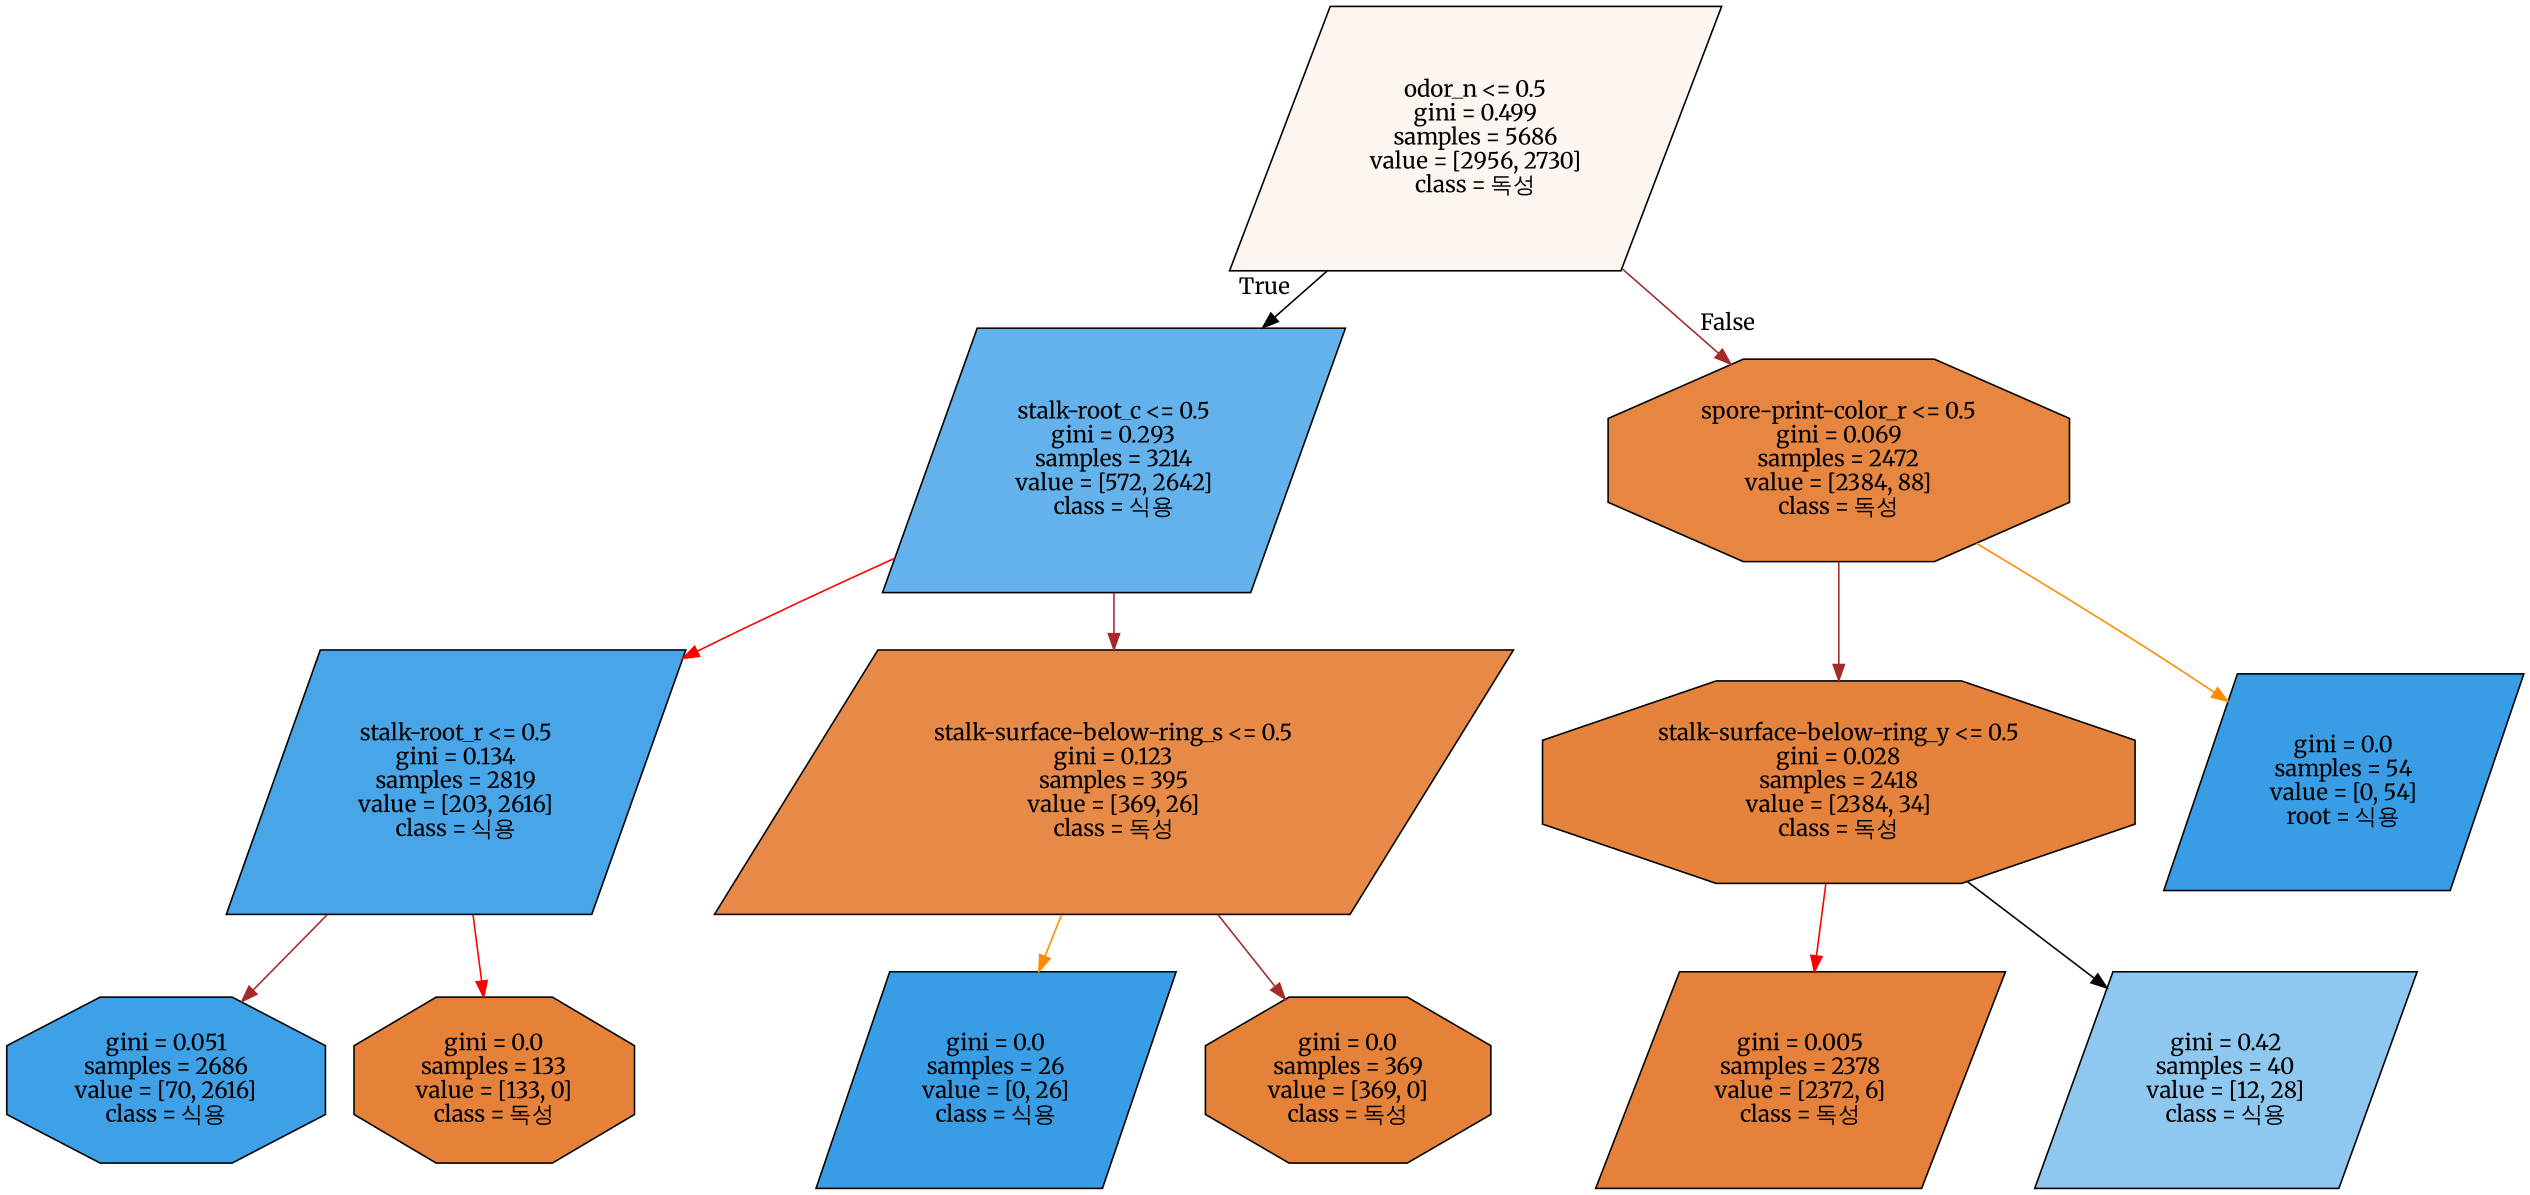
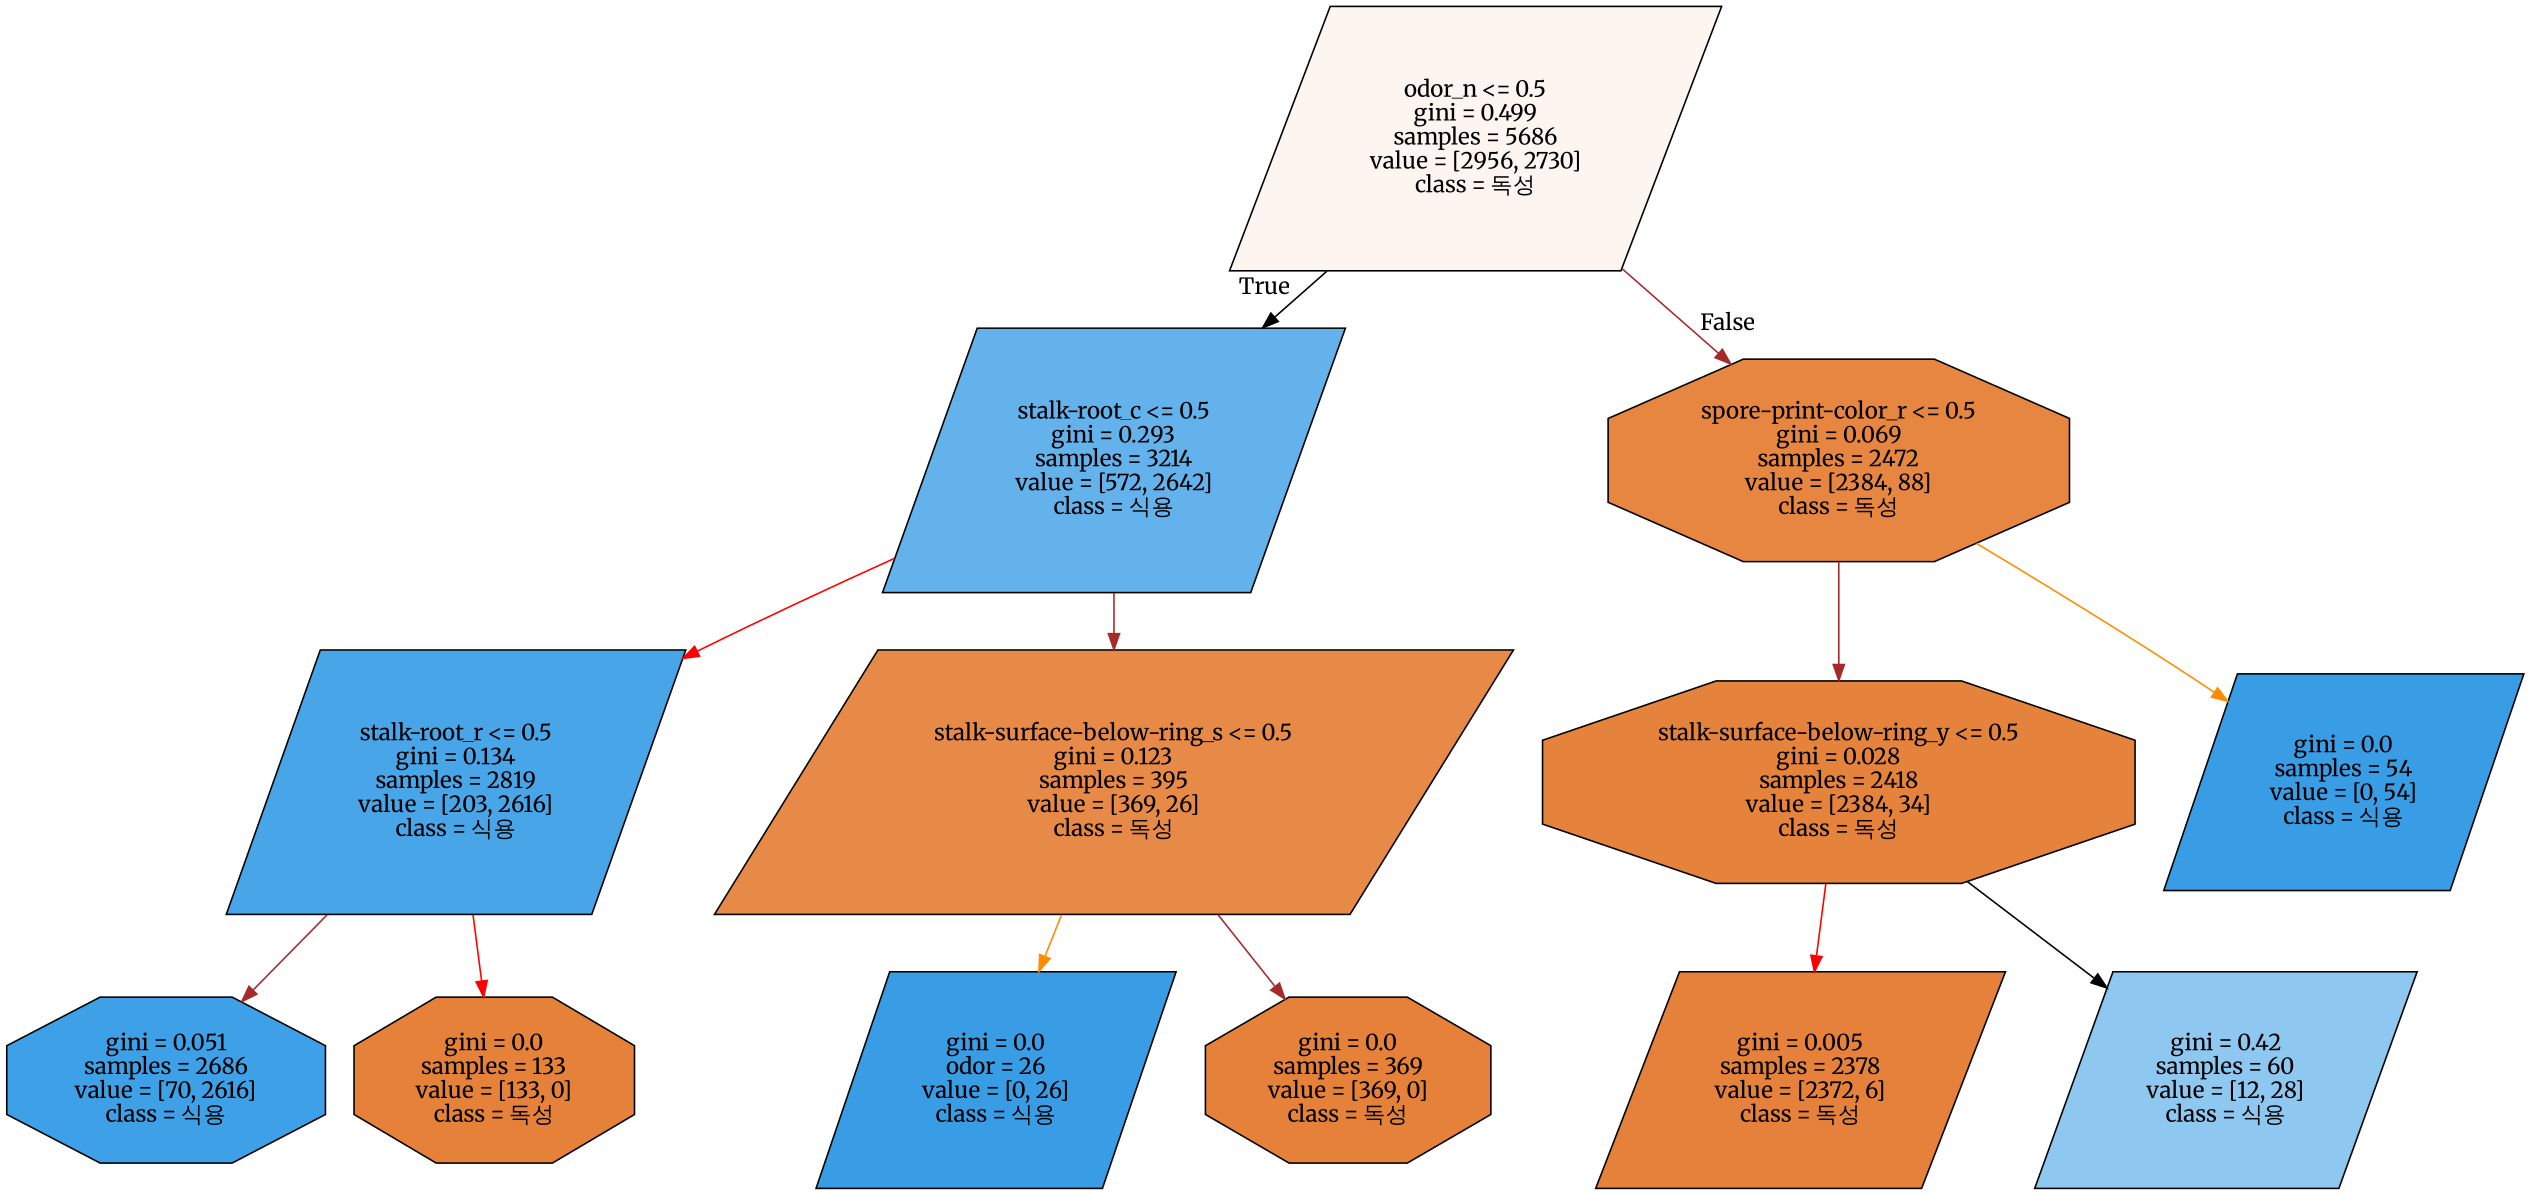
node "gini = 0.0 samples = 54 value = [0, 54] root = 식용": label "gini = 0.0 samples = 54 value = [0, 54] root = 식용" -> "gini = 0.0 samples = 54 value = [0, 54] class = 식용"
node "gini = 0.0 samples = 26 value = [0, 26] class = 식용": label "gini = 0.0 samples = 26 value = [0, 26] class = 식용" -> "gini = 0.0 odor = 26 value = [0, 26] class = 식용"
node "gini = 0.42 samples = 40 value = [12, 28] class = 식용": label "gini = 0.42 samples = 40 value = [12, 28] class = 식용" -> "gini = 0.42 samples = 60 value = [12, 28] class = 식용"
